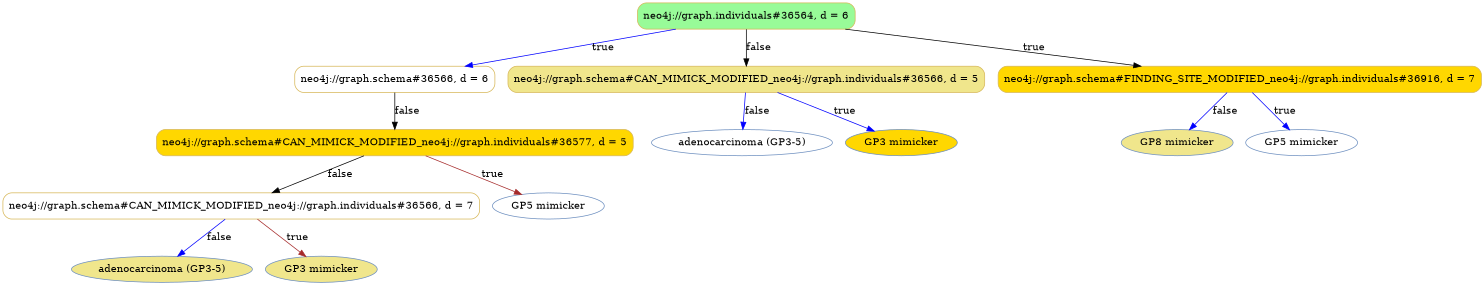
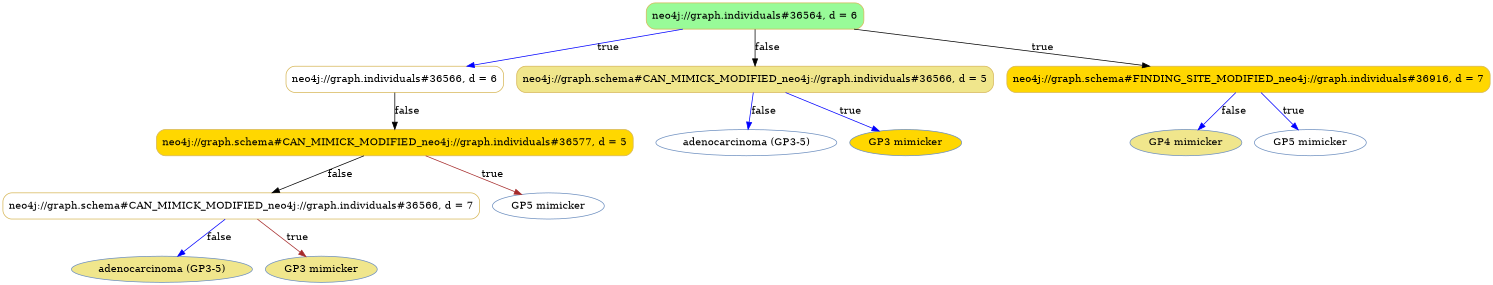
node "neo4j://graph.schema#36566, d = 6": label "neo4j://graph.schema#36566, d = 6" -> "neo4j://graph.individuals#36566, d = 6"
node "GP8 mimicker": label "GP8 mimicker" -> "GP4 mimicker"
